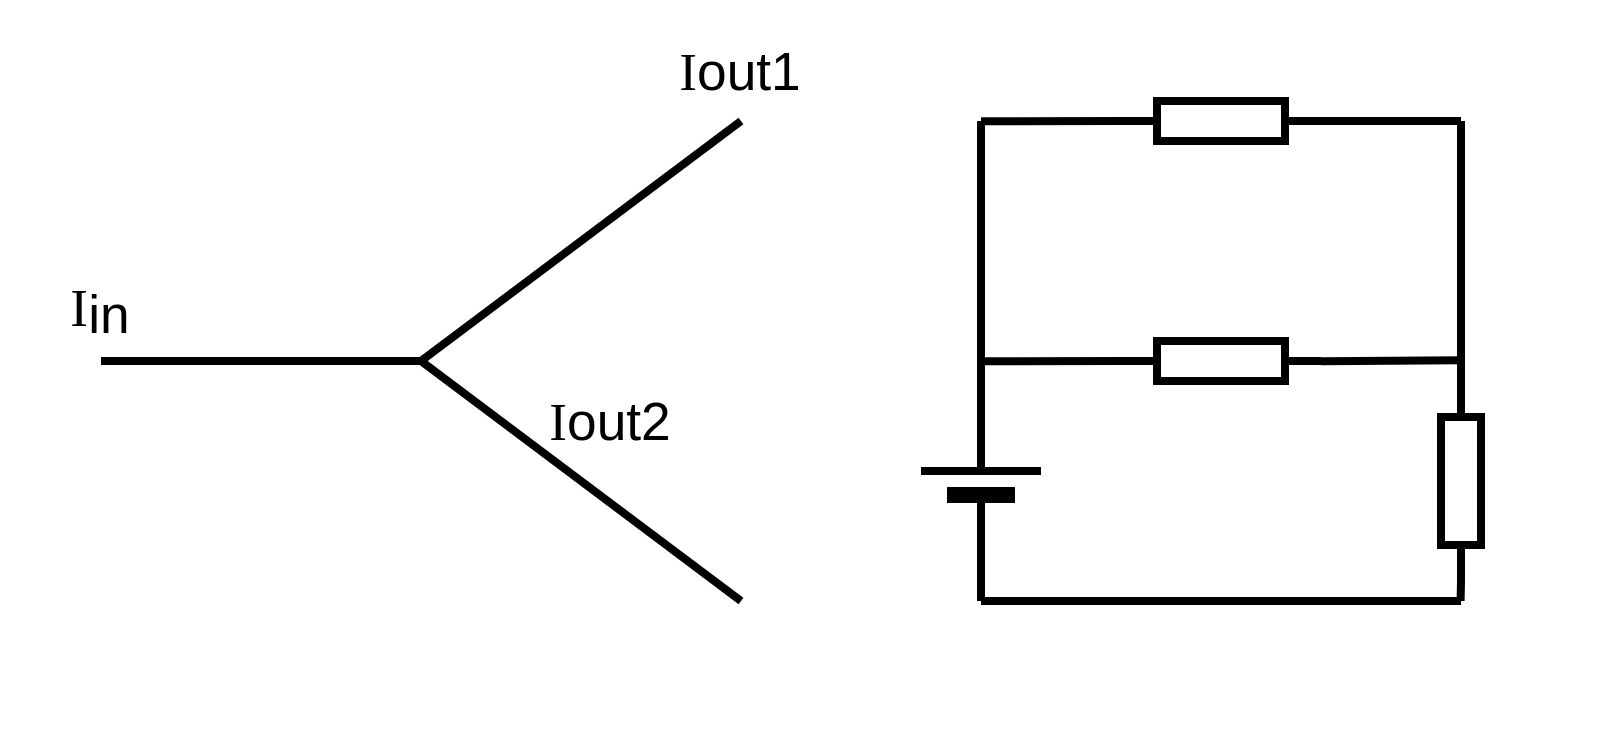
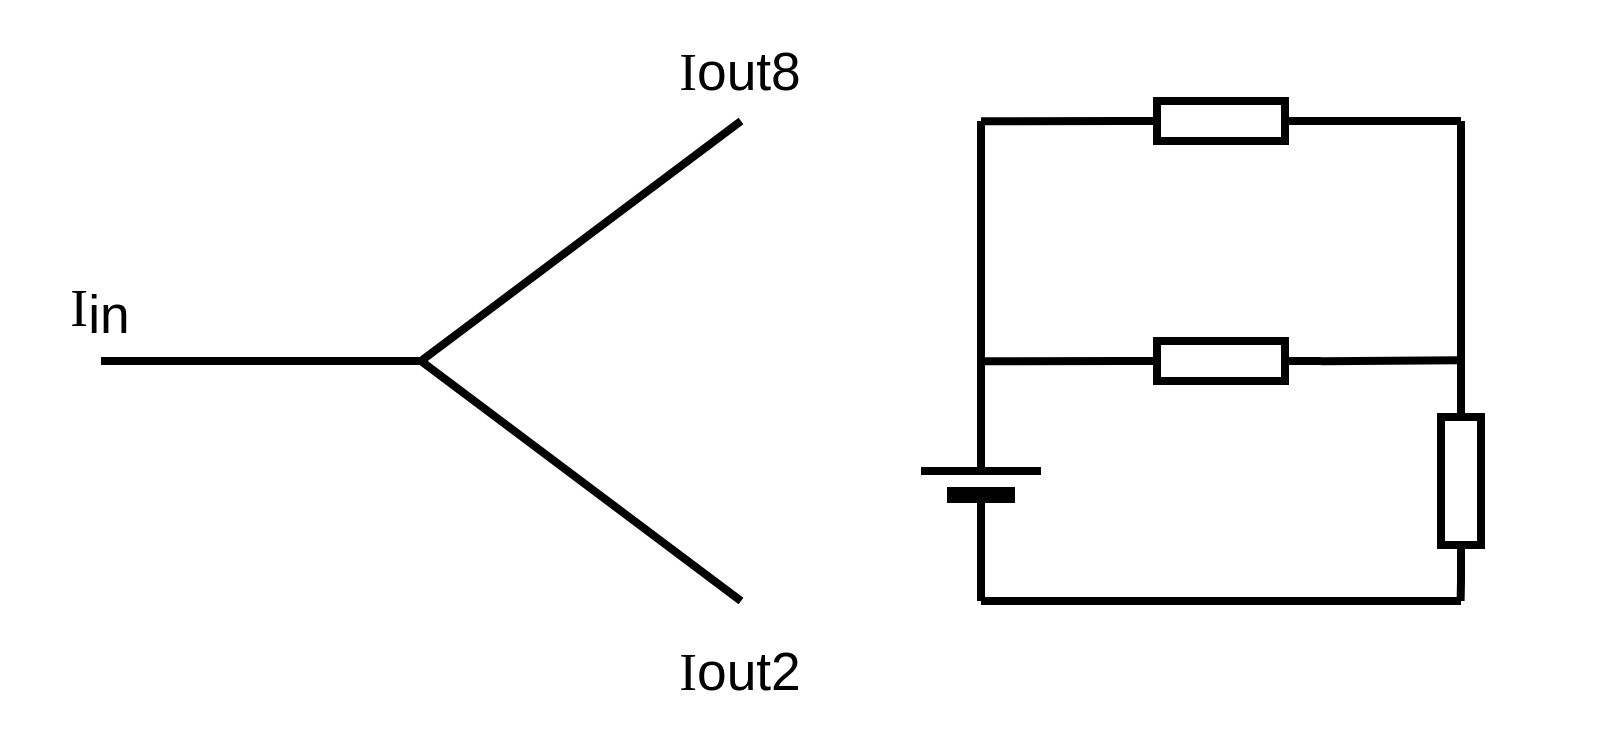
node "Iout1": label "Iout1" -> "Iout8"
node "Iout2": moved (611, 421) -> (741, 671)
